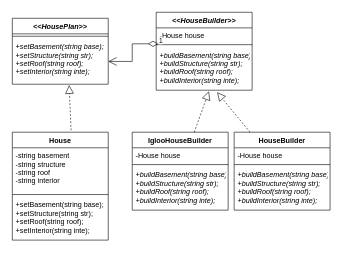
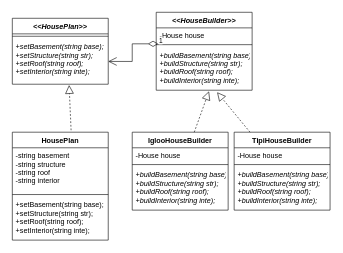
node "House": label "House" -> "HousePlan"
node "HouseBuilder": label "HouseBuilder" -> "TipiHouseBuilder"
